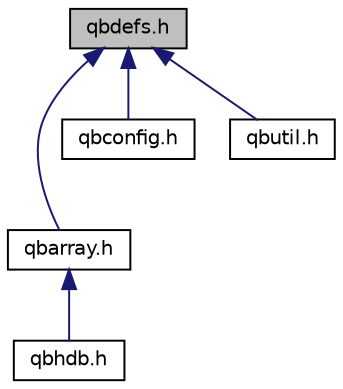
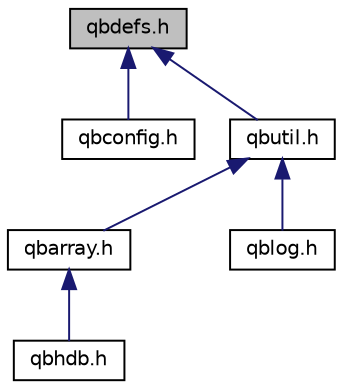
edge "qbarray.h" -> "qbdefs.h": now "qbarray.h" -> "qbutil.h"
node "qblog.h": added
